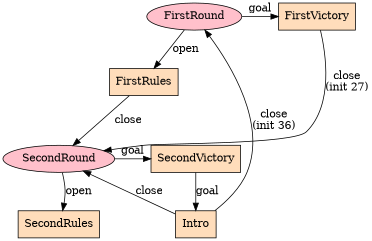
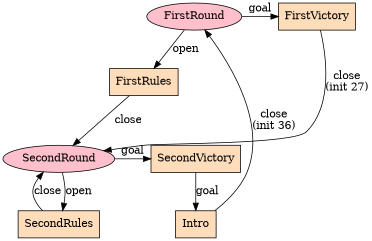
edge "Intro" -> "SecondRound": now "SecondRules" -> "SecondRound"
